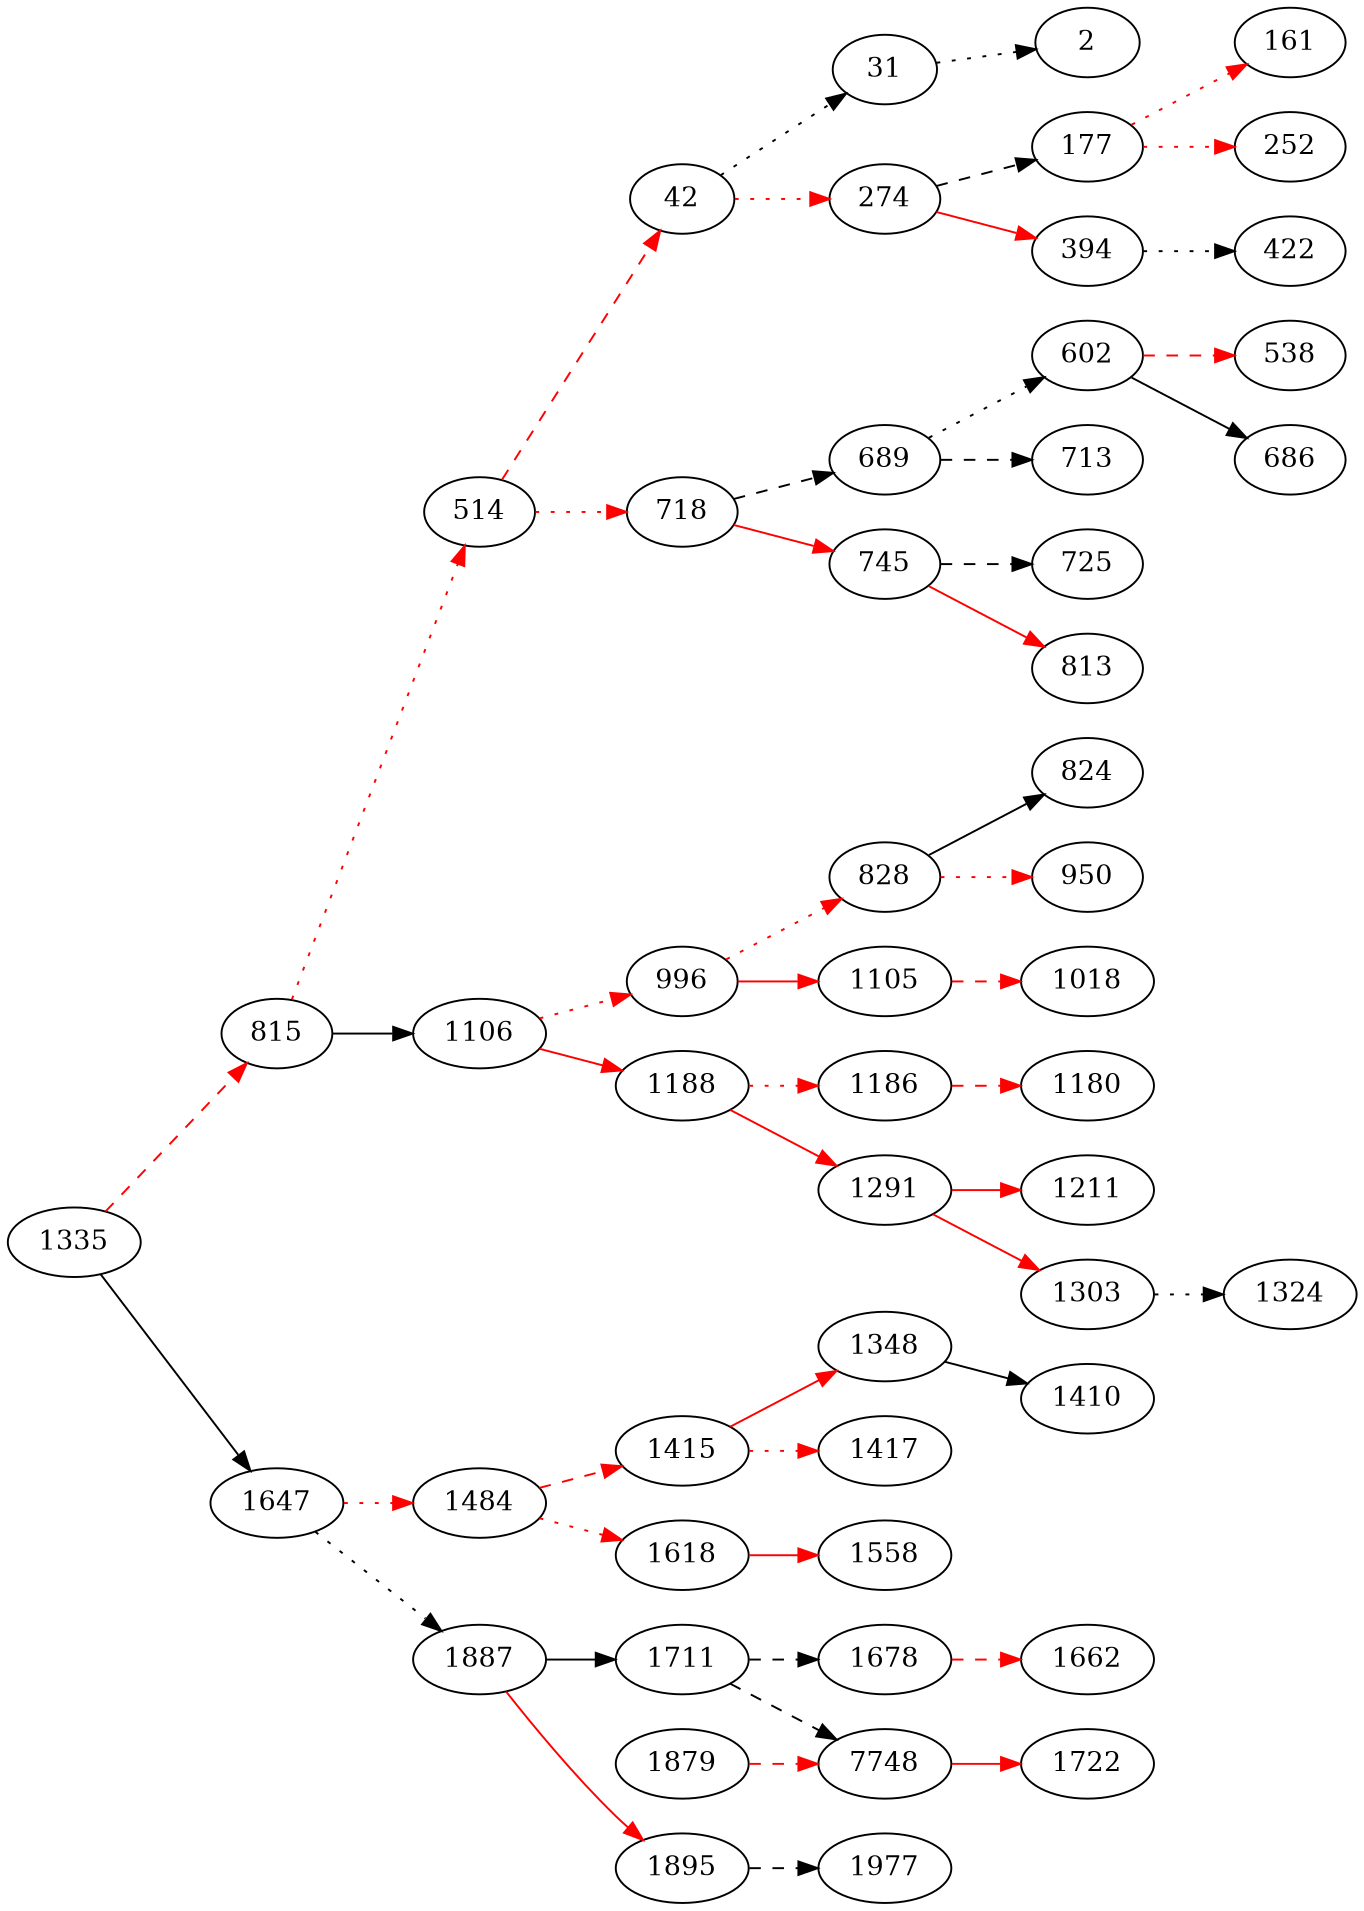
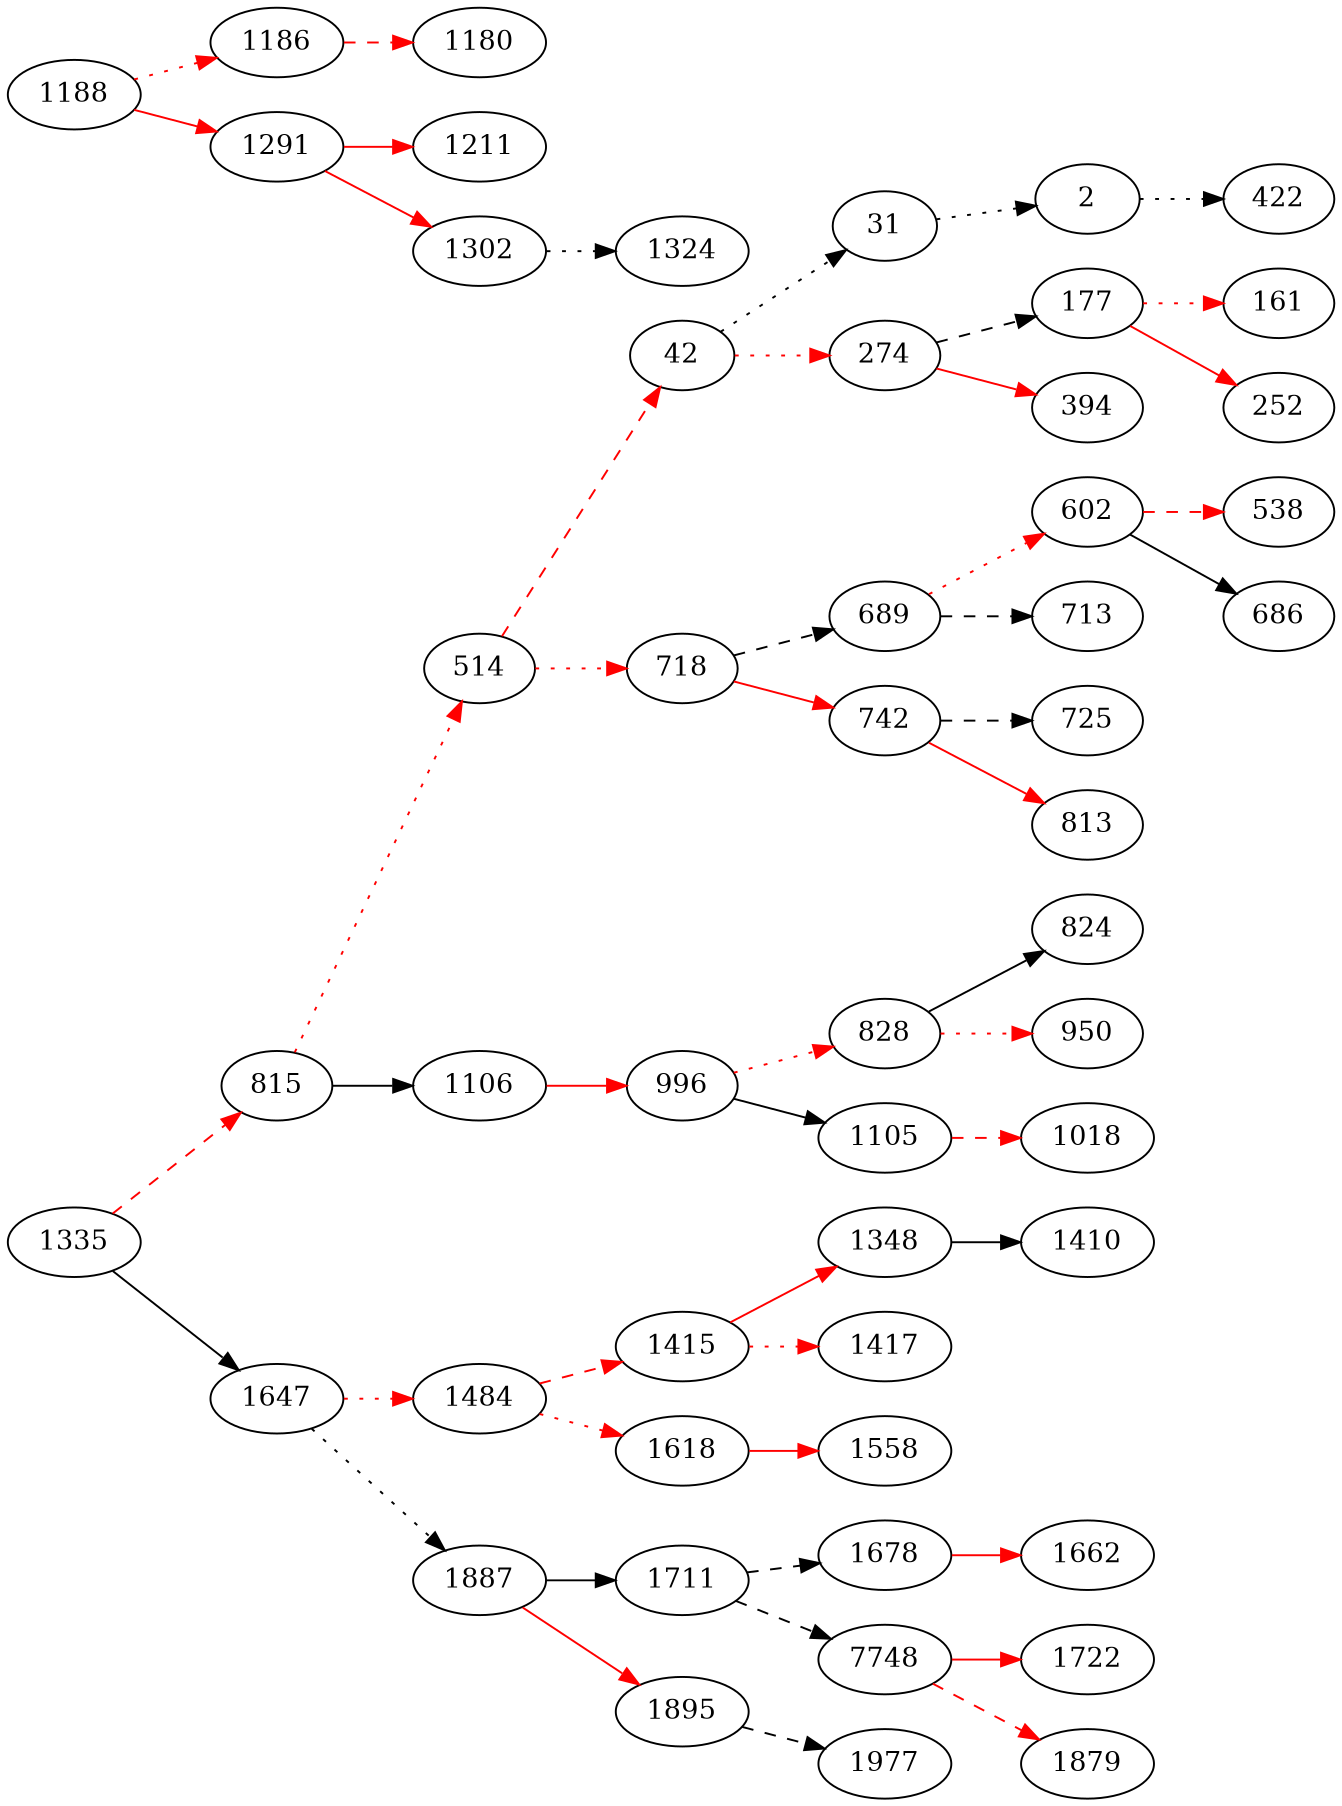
edge "177" -> "252": style dotted -> solid
edge "394" -> "422": now "2" -> "422"
edge "689" -> "602": color black -> red
node "745": label "745" -> "742"
edge "996" -> "1105": color red -> black
edge "1106" -> "996": style dotted -> solid
edge "1106" -> "1188": removed
node "1303": label "1303" -> "1302"
edge "1678" -> "1662": style dashed -> solid
edge "1879" -> "7748": reversed
